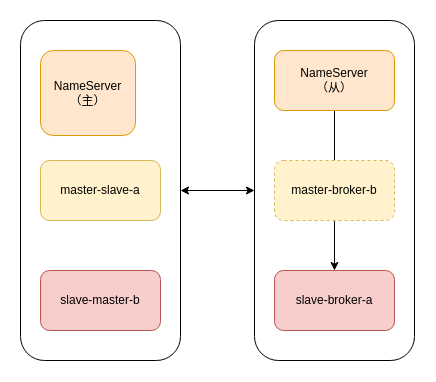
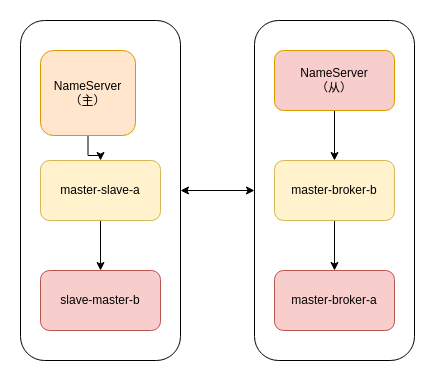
node "NameServer （从）": fillcolor #ffe6cc -> #f8cecc
edge "NameServer （主）" -> "master-slave-a": added
edge "NameServer （从）" -- "master-broker-b": arrowhead none -> classic
node "master-broker-b": style dashed -> solid
edge "master-slave-a" -> "slave-master-b": added
node "slave-broker-a": label "slave-broker-a" -> "master-broker-a"
